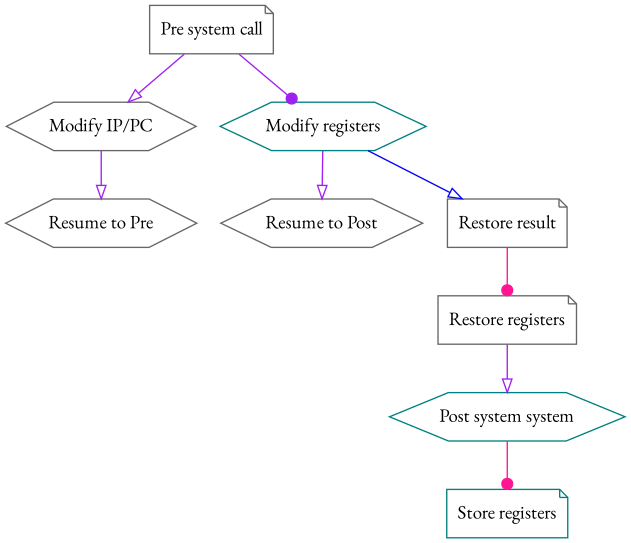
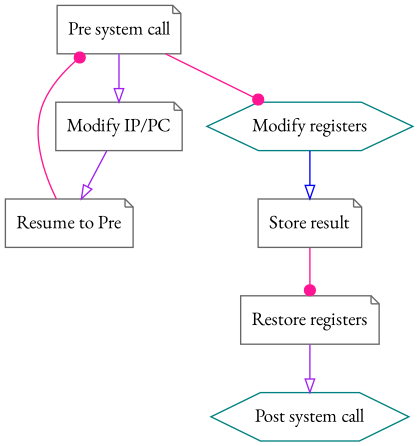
edge "Pre system call" -> "Modify registers": color purple -> deeppink
edge "Resume to Pre" -> "Pre system call": added
node "Modify IP/PC": shape hexagon -> note
node "Resume to Pre": shape hexagon -> note
node "Resume to Post": removed
node "Restore result": label "Restore result" -> "Store result"
node "Post system system": label "Post system system" -> "Post system call"
node "Store registers": removed
